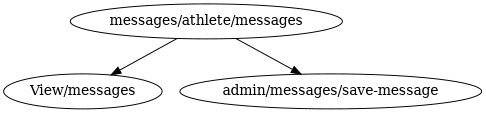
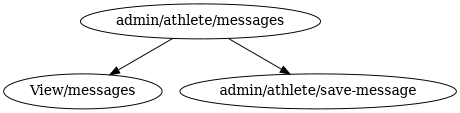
node "messages/athlete/messages": label "messages/athlete/messages" -> "admin/athlete/messages"
node "admin/messages/save-message": label "admin/messages/save-message" -> "admin/athlete/save-message"
